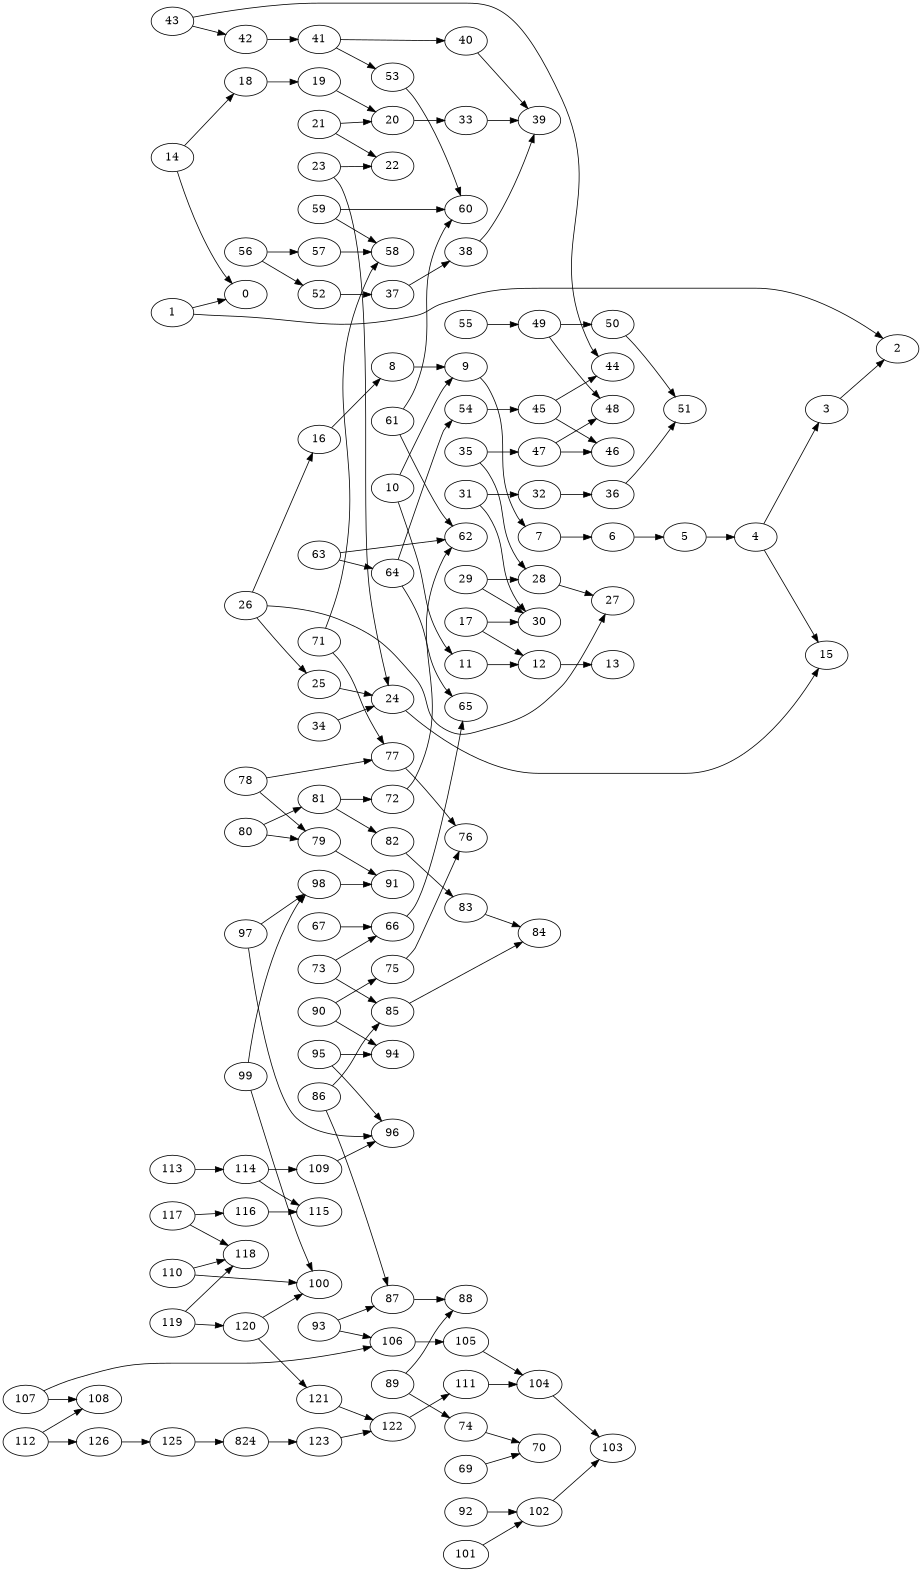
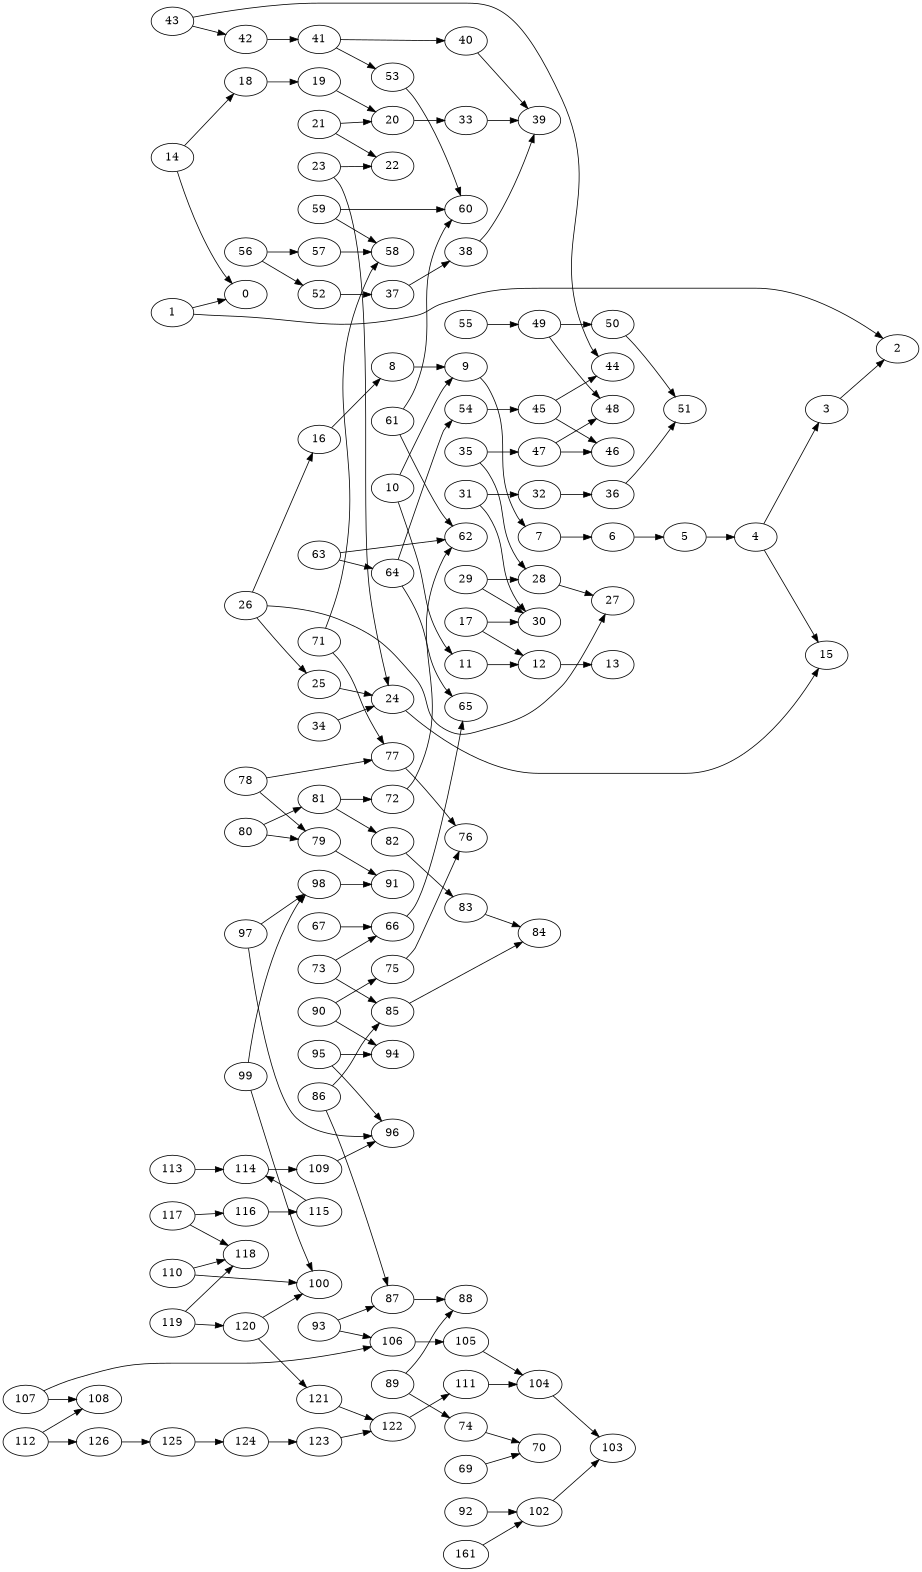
edge "114" -> "115": reversed
node "824": label "824" -> "124"
node "101": label "101" -> "161"
